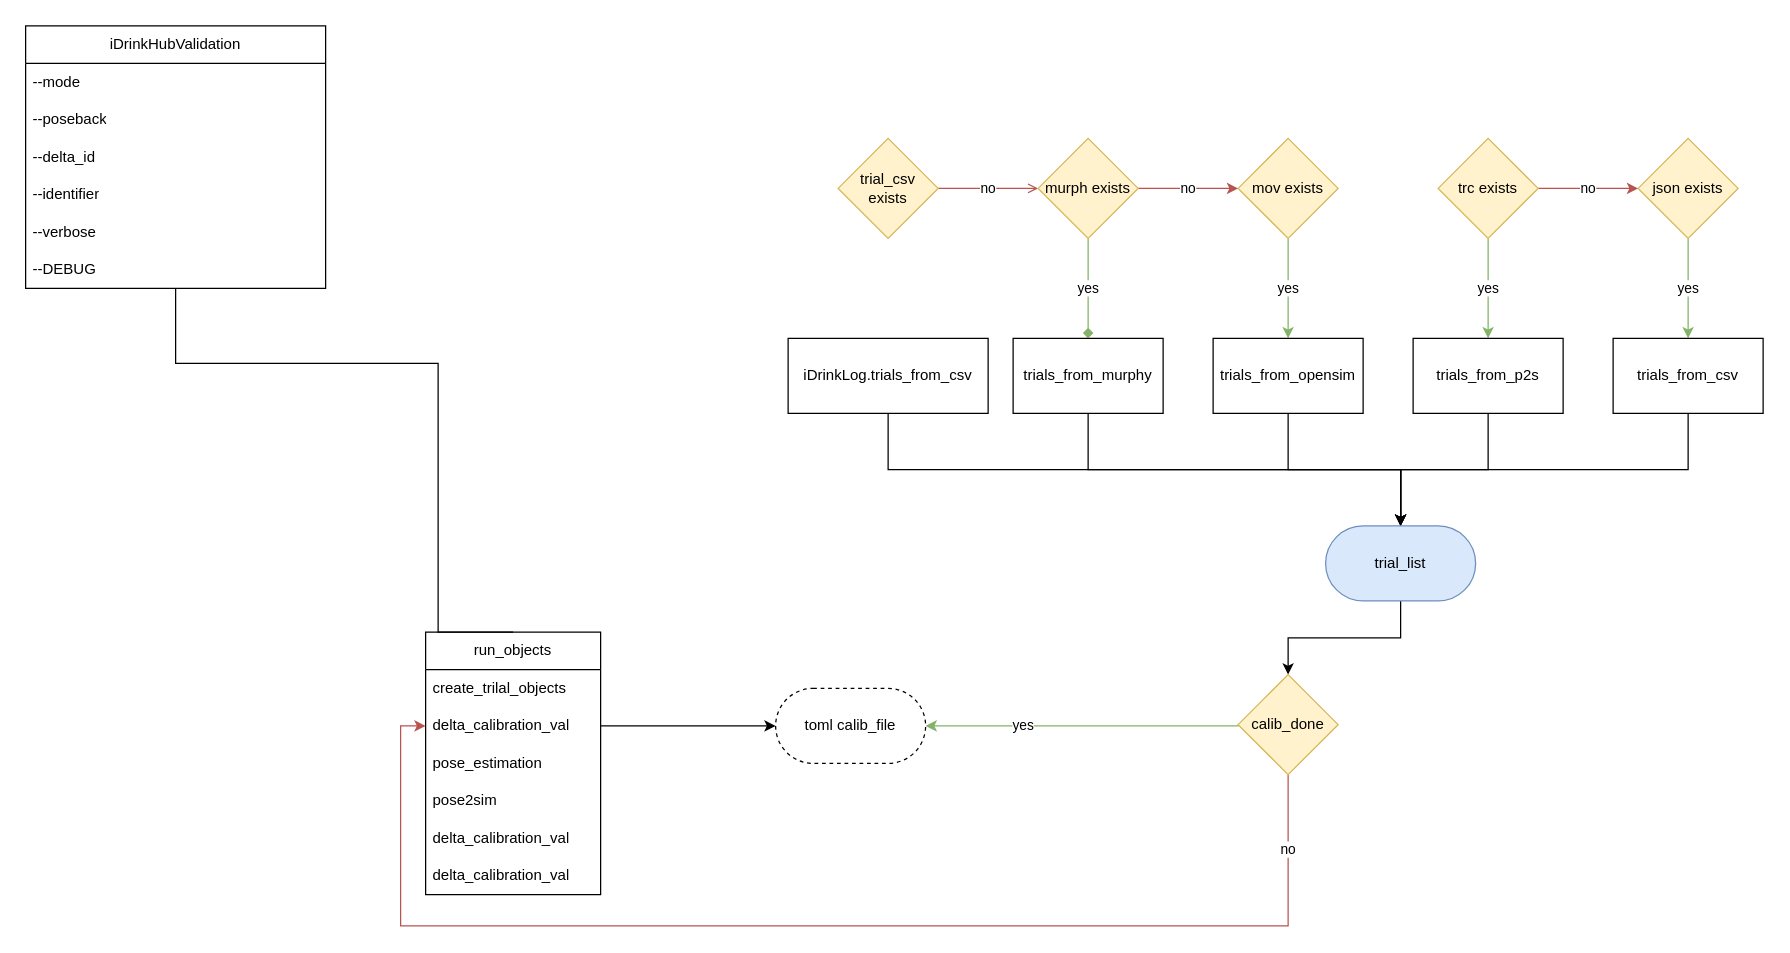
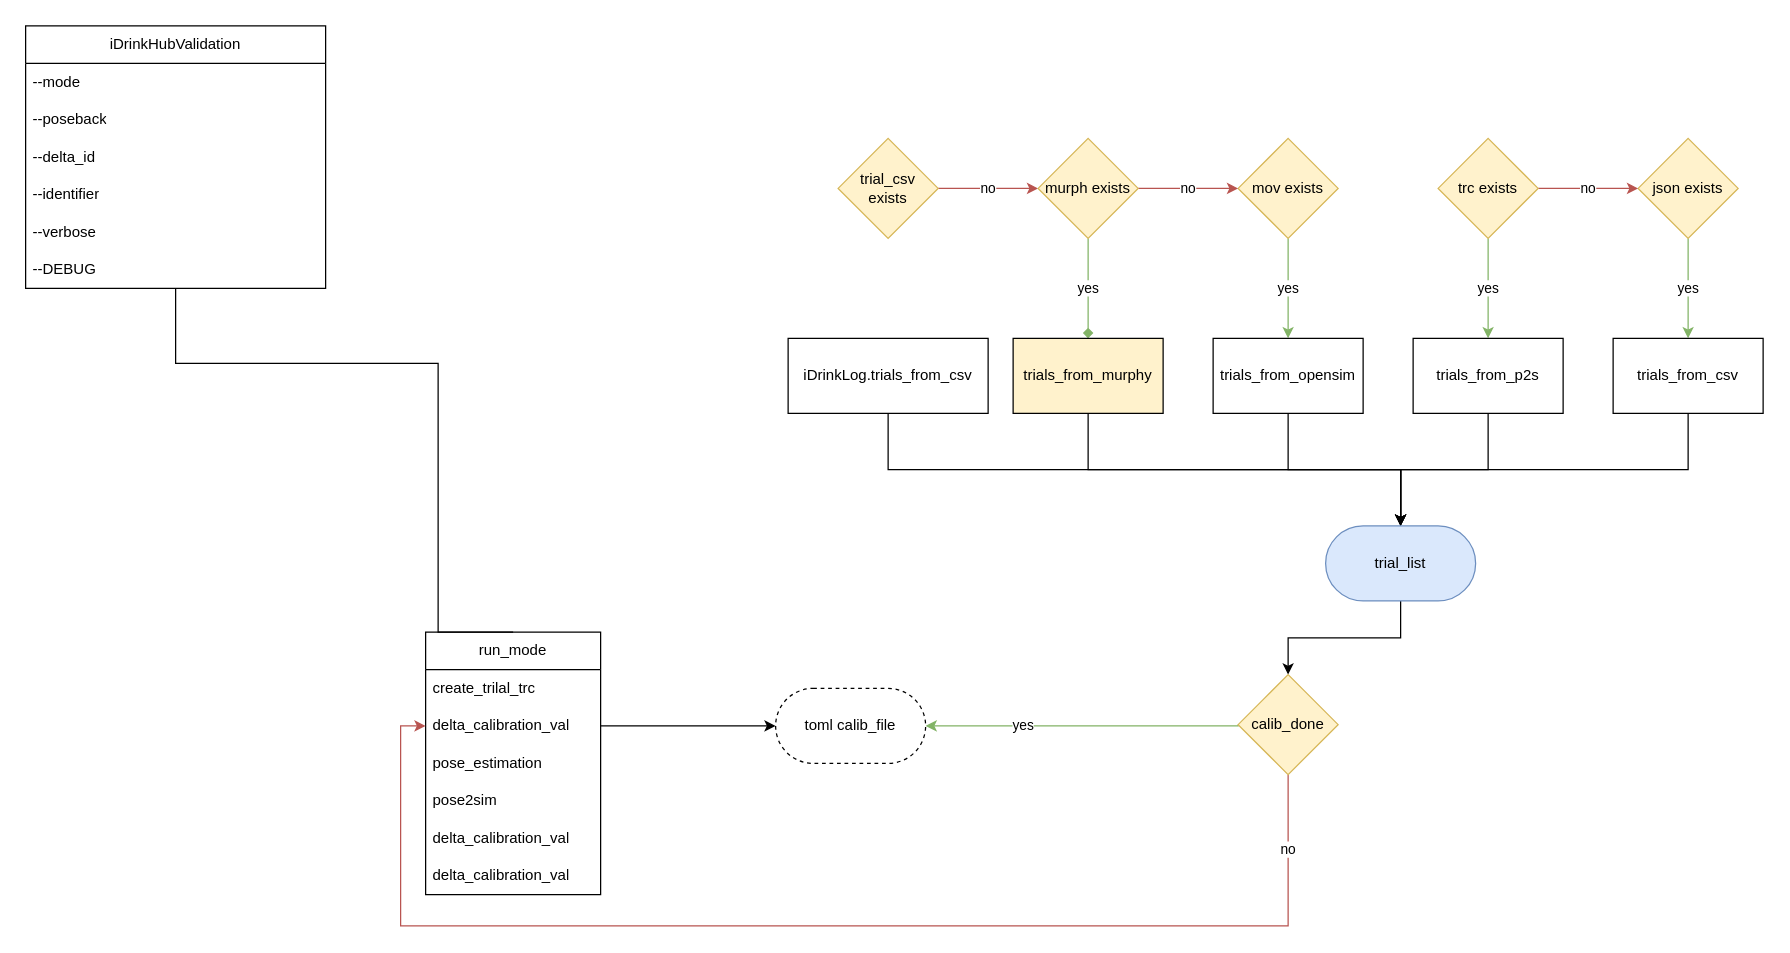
edge "trial_csv exists" -> "murph exists": arrowhead open -> classic
node "trials_from_murphy": fillcolor #ffffff -> #fff2cc
node "run_objects": label "run_objects" -> "run_mode"
node "create_trilal_objects": label "create_trilal_objects" -> "create_trilal_trc"
